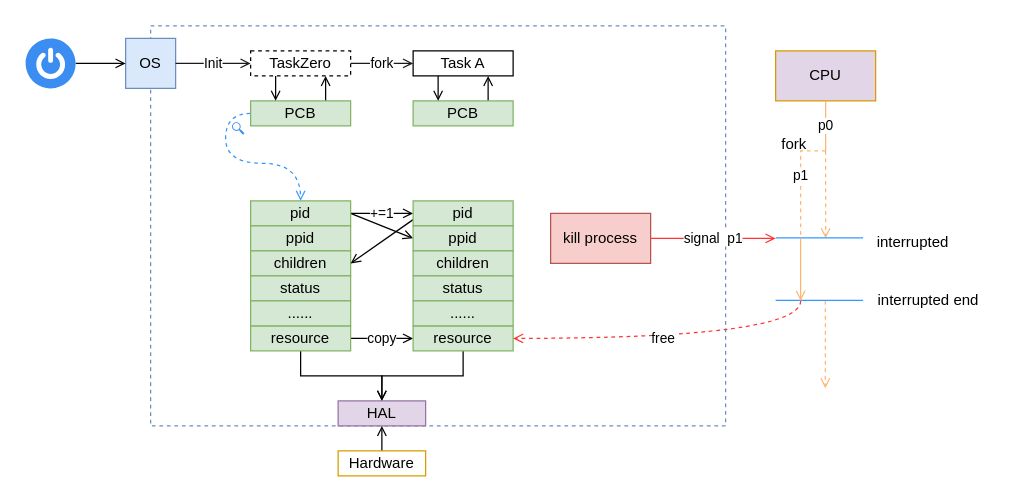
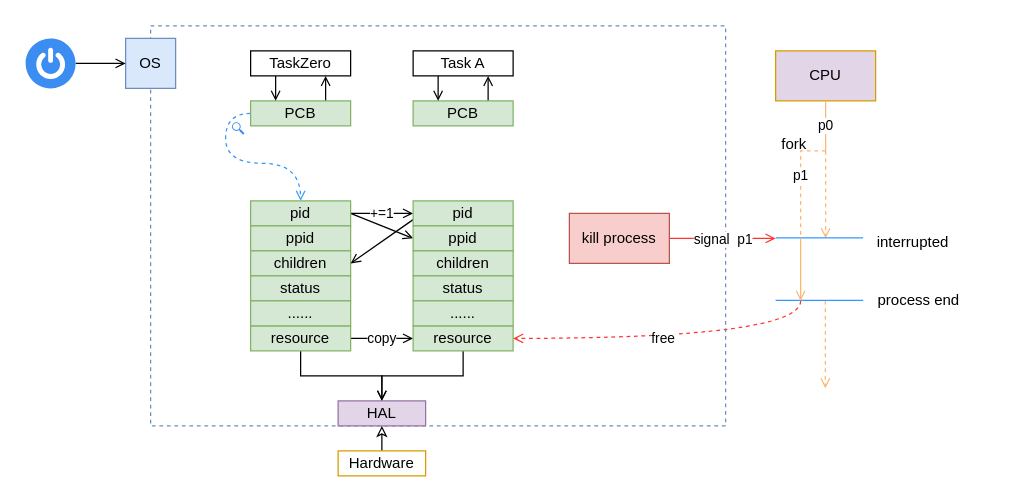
edge "OS" -> "TaskZero": removed, label "Init"
node "TaskZero": style dashed -> solid
edge "TaskZero" -> "Task A": removed, label "fork"
node "kill process": moved (601, 238) -> (619, 238)
node "interrupted end": label "interrupted end" -> "process end"
edge "Hardware" -> "HAL": arrowhead open -> classic
